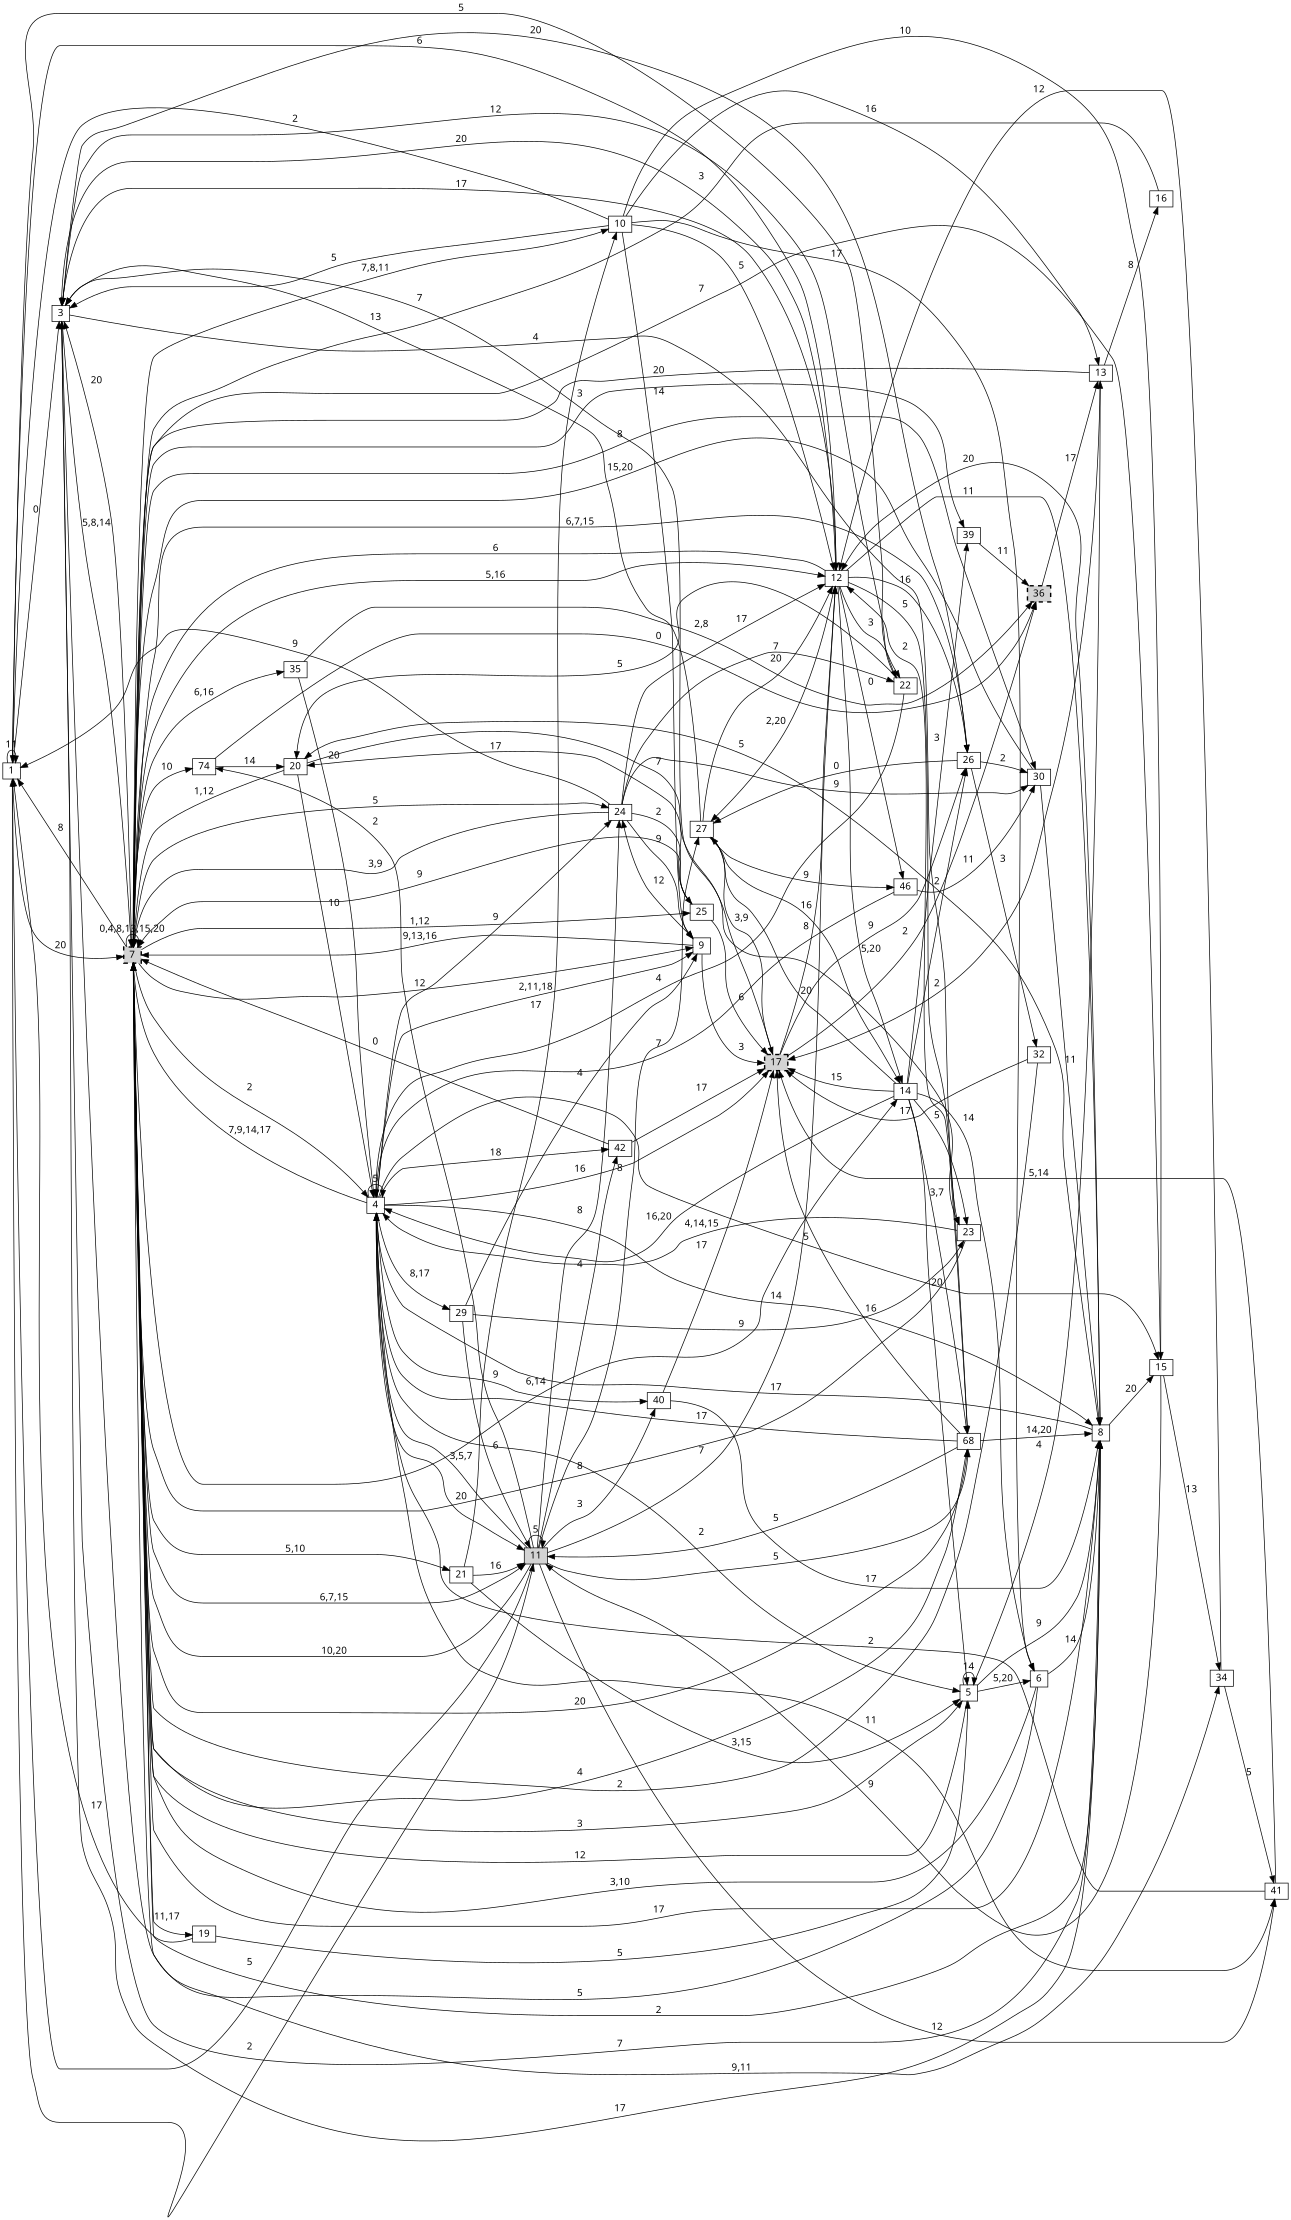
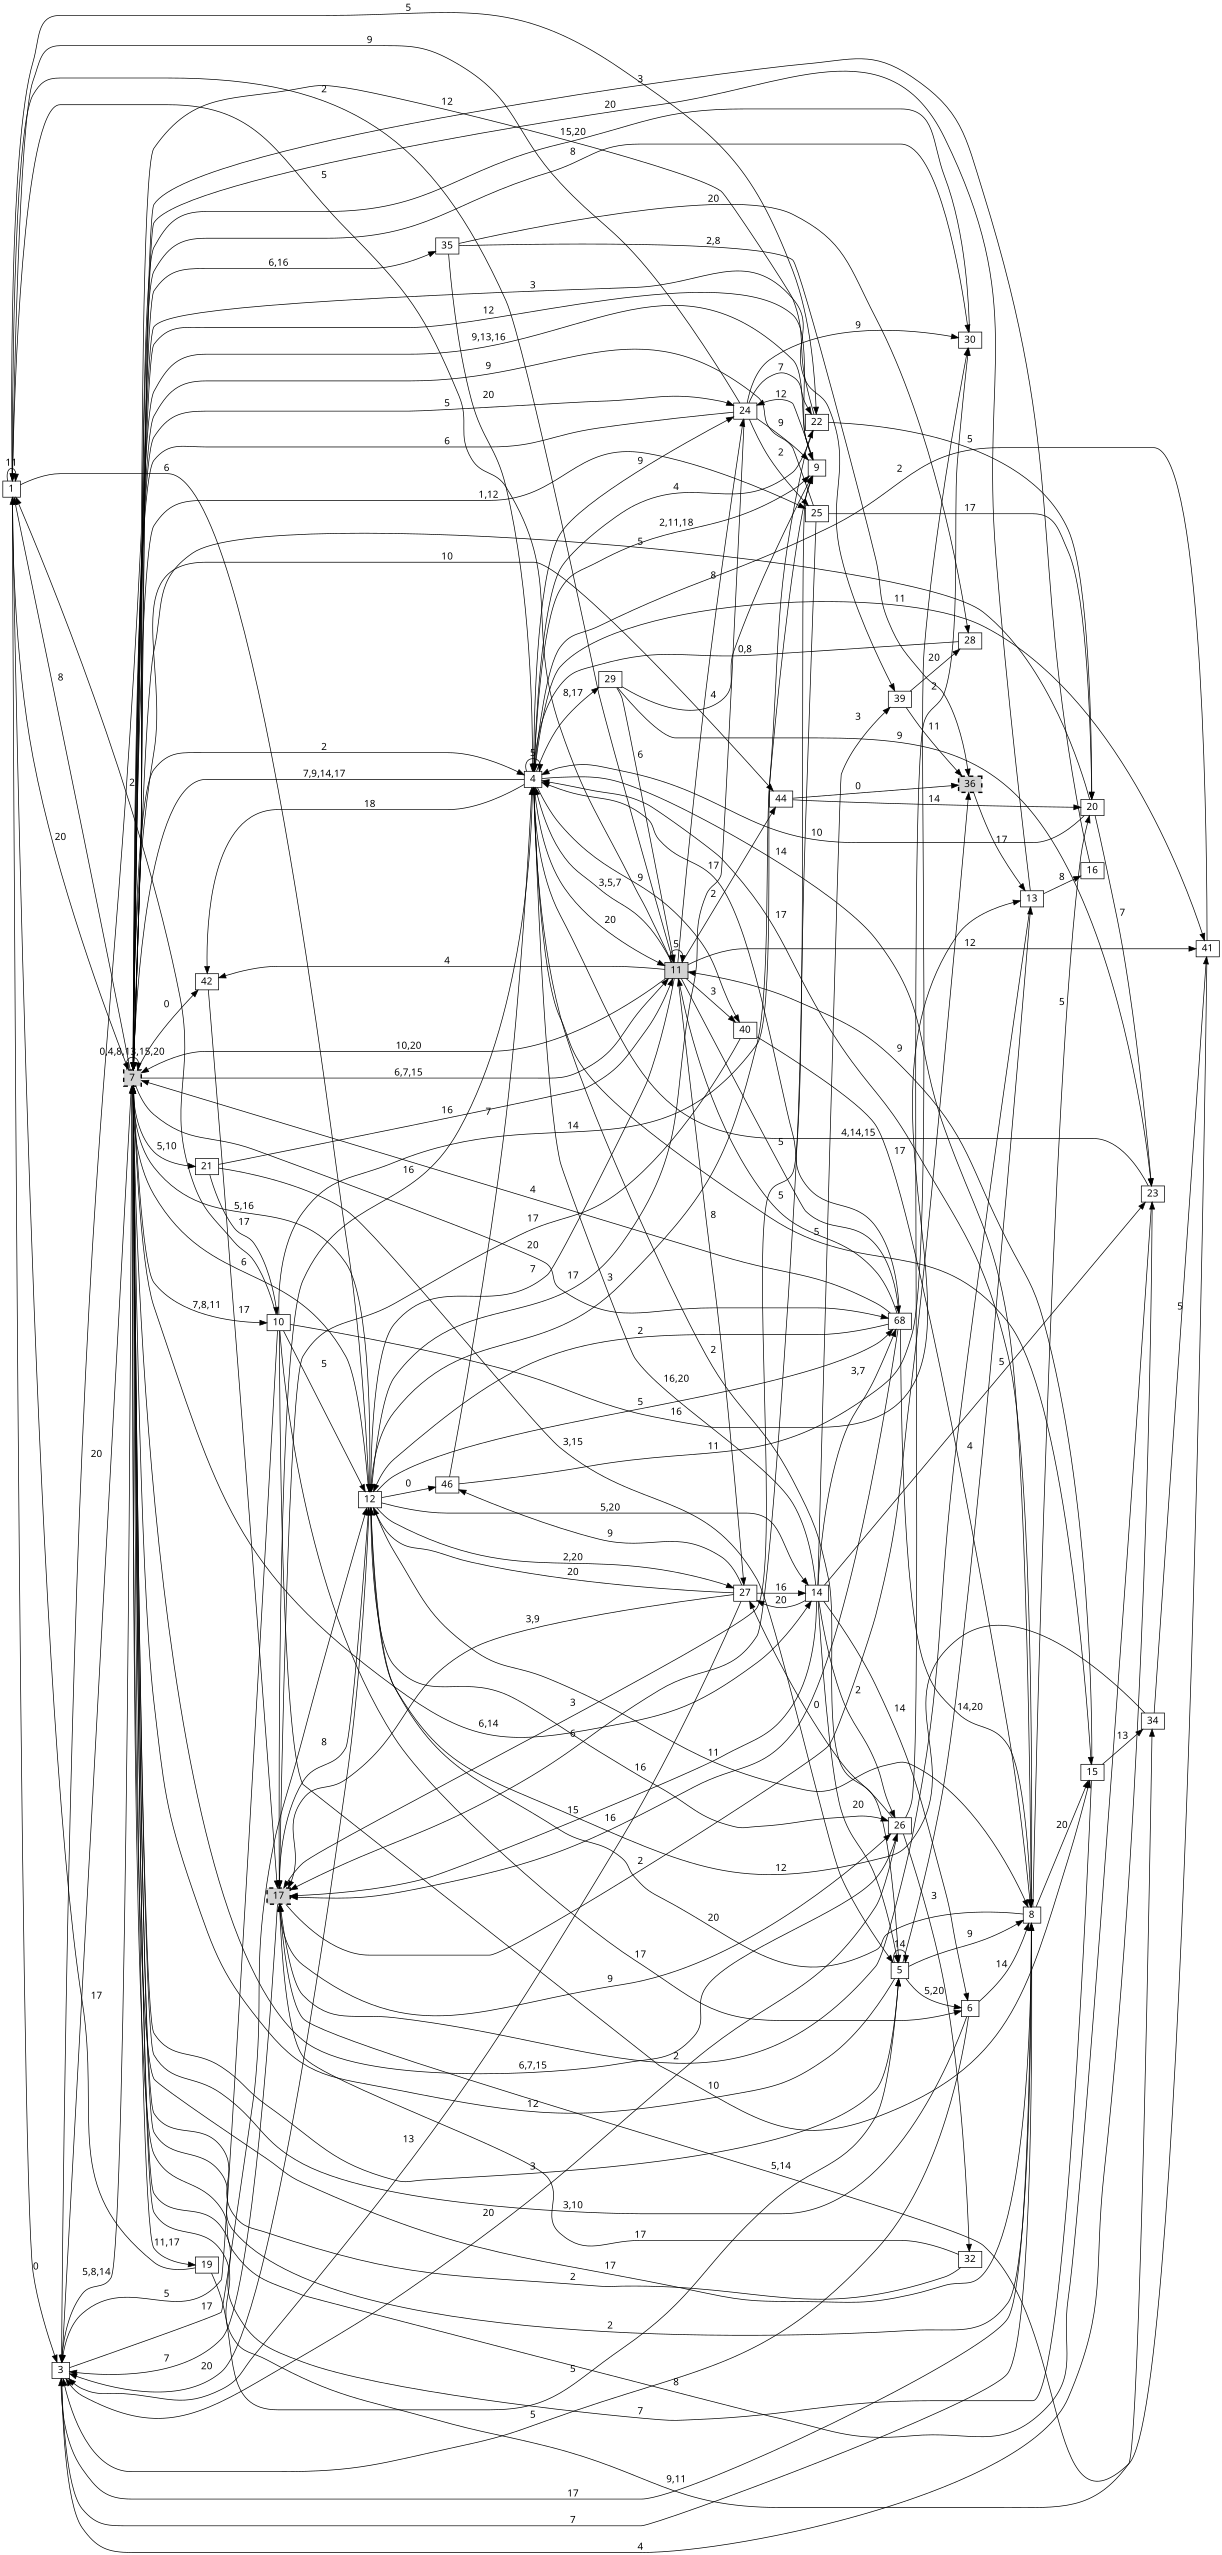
node "28": added
node "74": label "74" -> "44"
edge "20" -> "7": label "1,12" -> "5"
edge "24" -> "7": label "3,9" -> "6"
edge "42" -> "7": reversed
edge "30" -> "8": removed, label "11"
